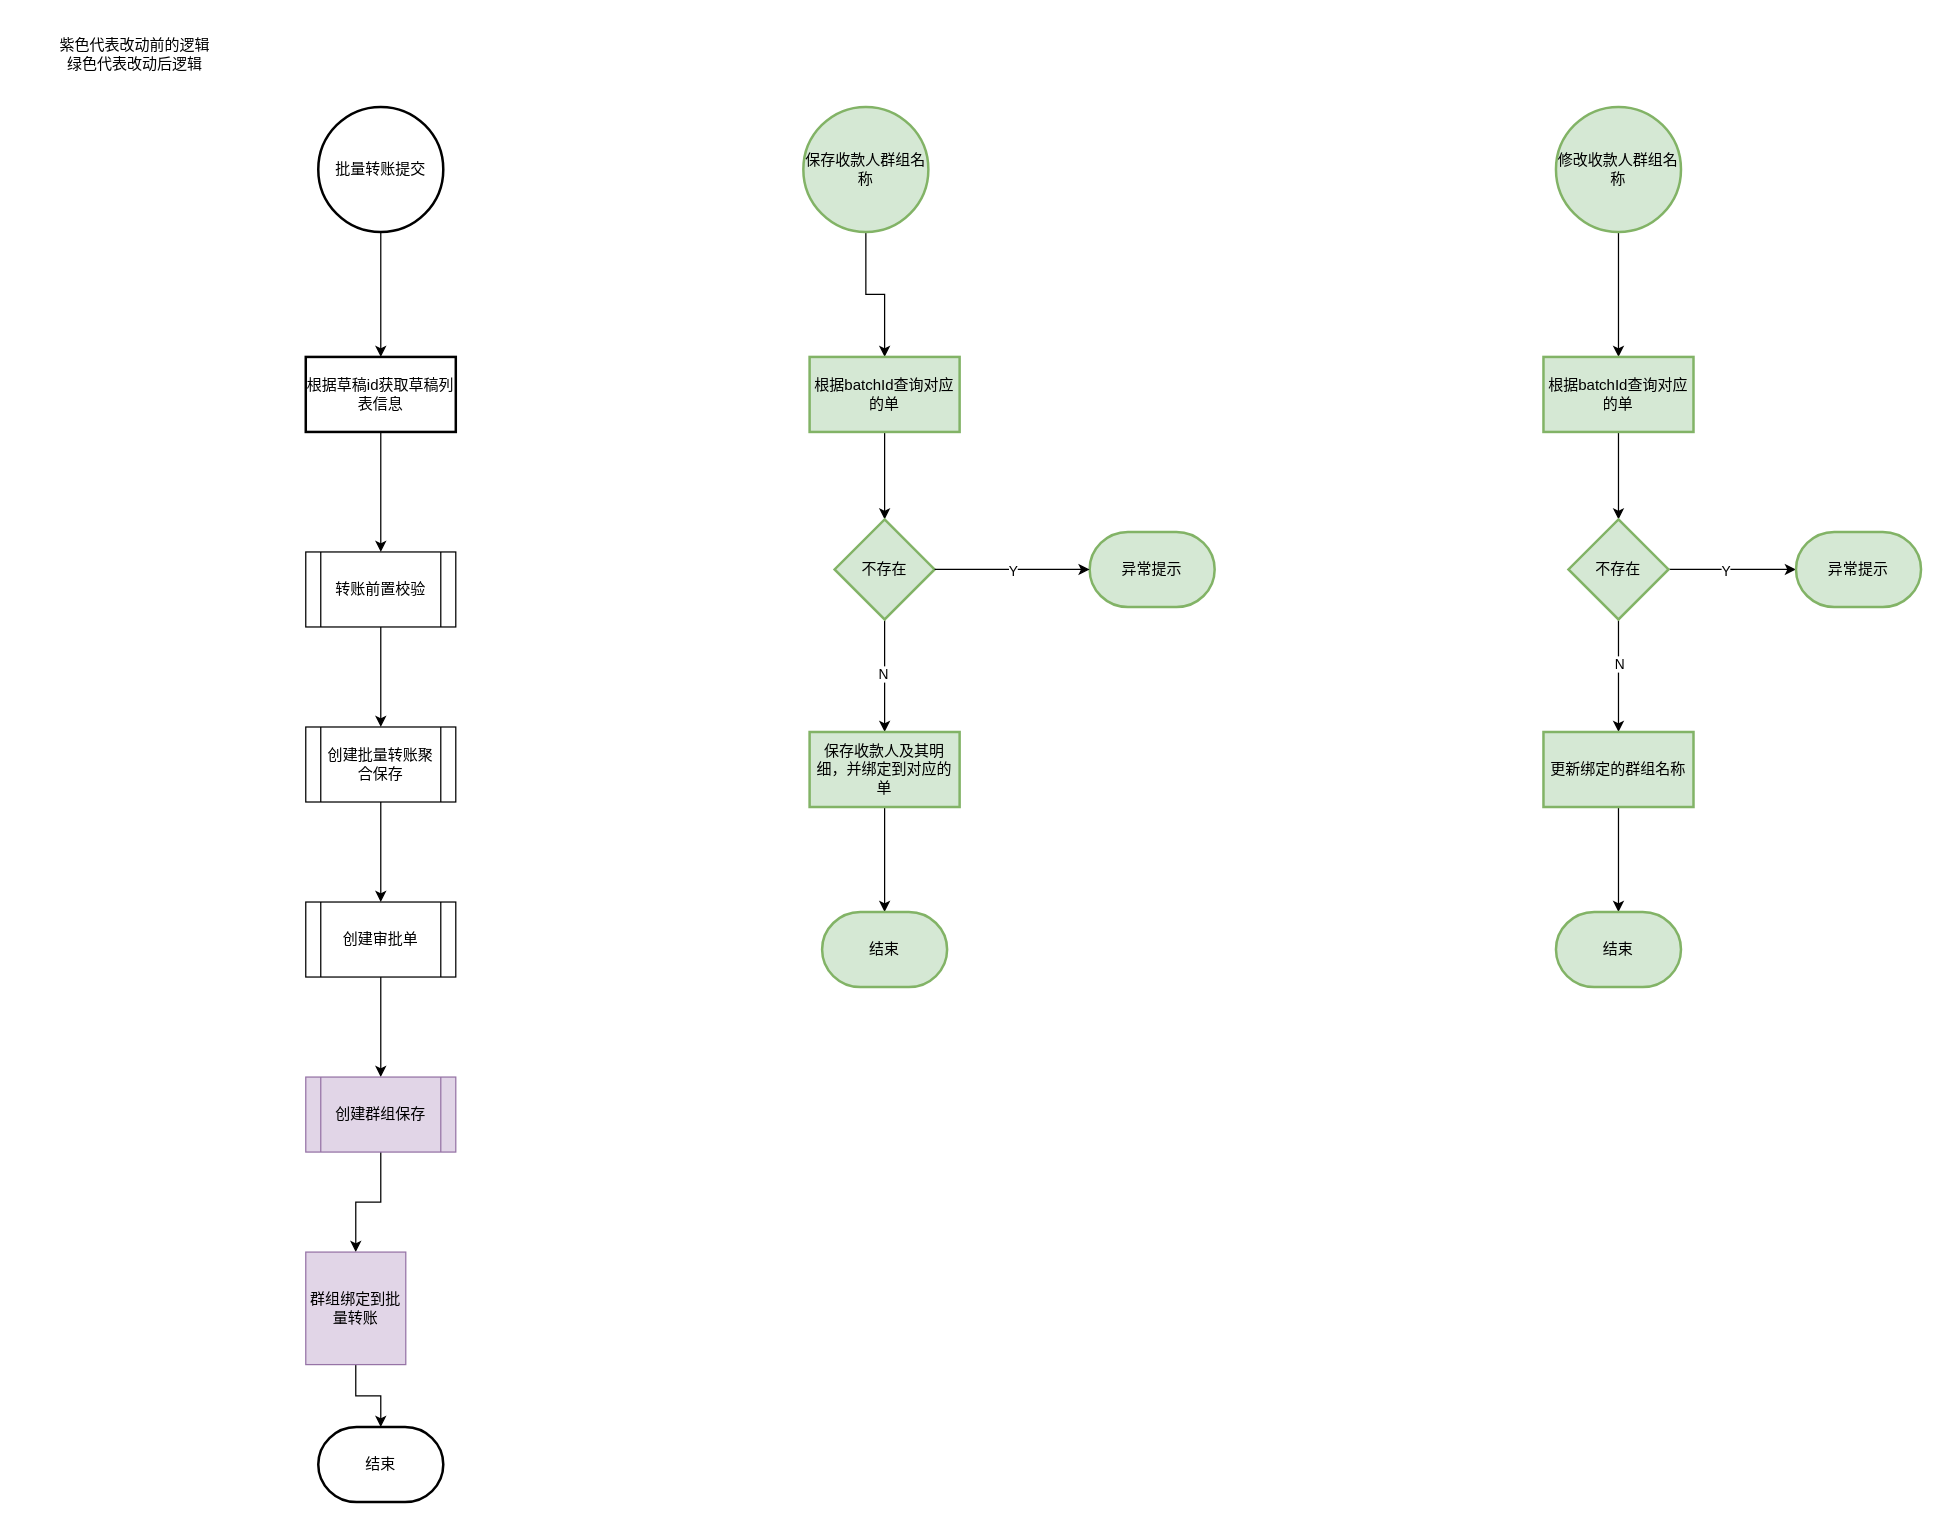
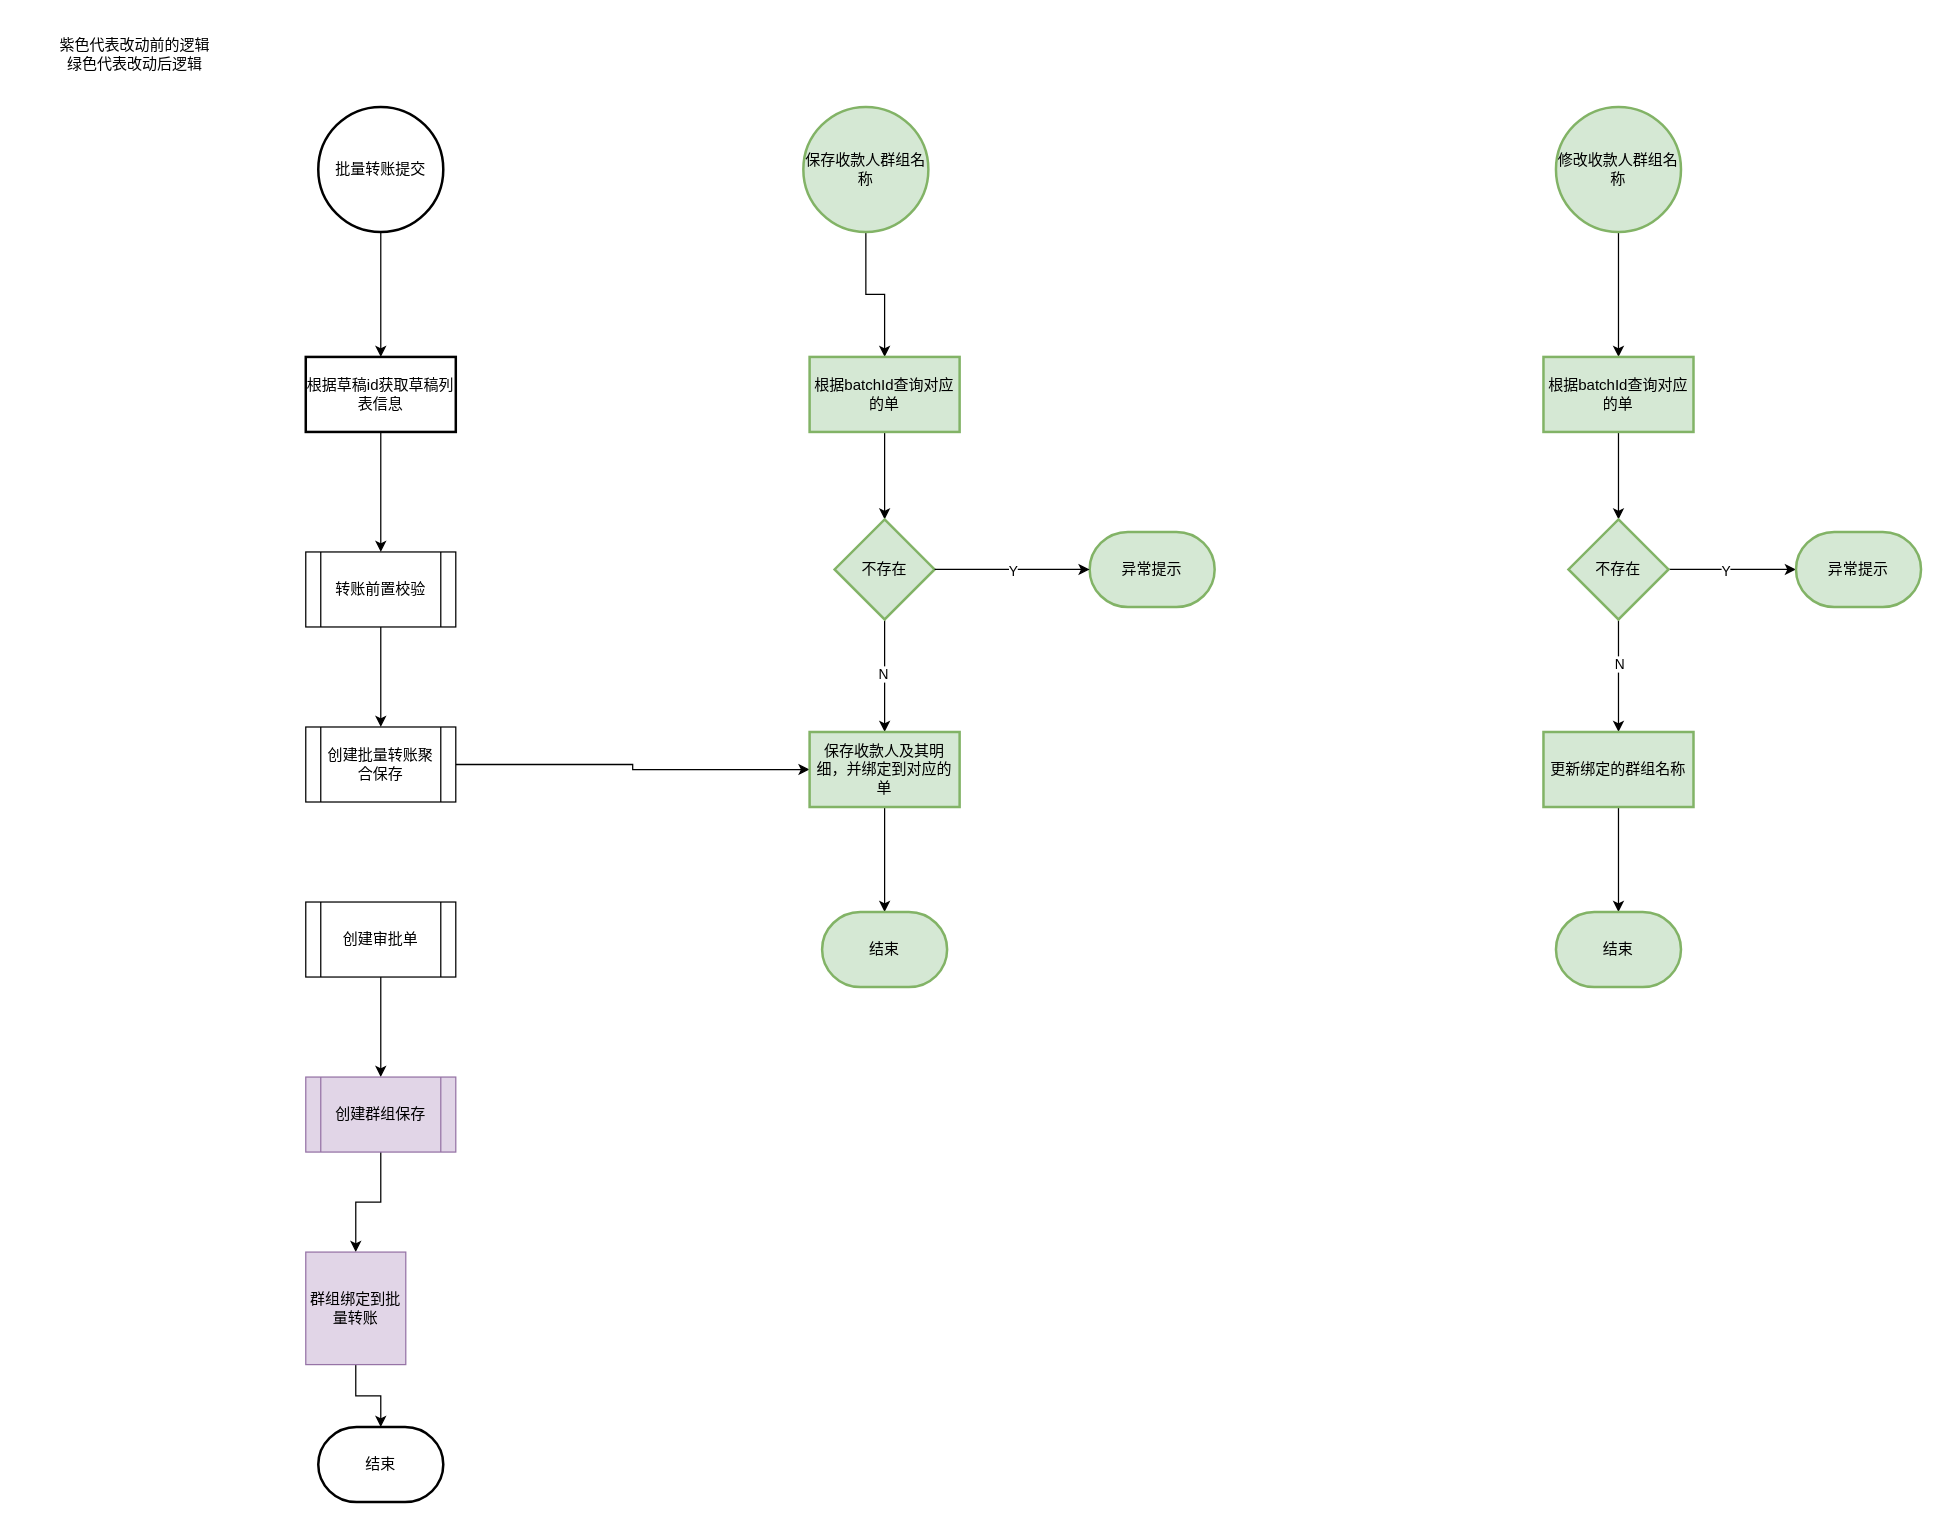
edge "创建批量转账聚合保存" -> "创建审批单": now "创建批量转账聚合保存" -> "保存收款人及其明细，并绑定到对应的单"
